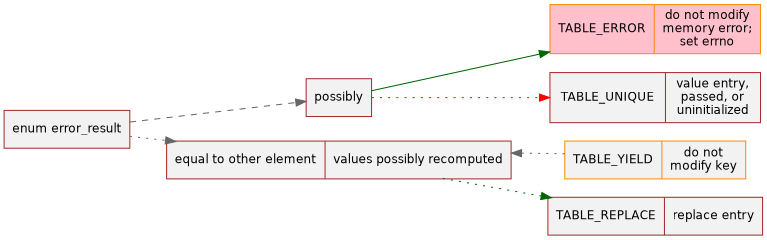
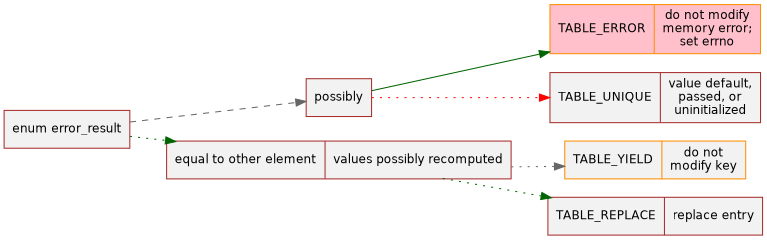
node "TABLE_UNIQUE": text "value entry," -> "value default,"
edge "enum error_result" -> "equal to other element": color gray40 -> darkgreen
edge "TABLE_YIELD" -> "equal to other element": reversed
